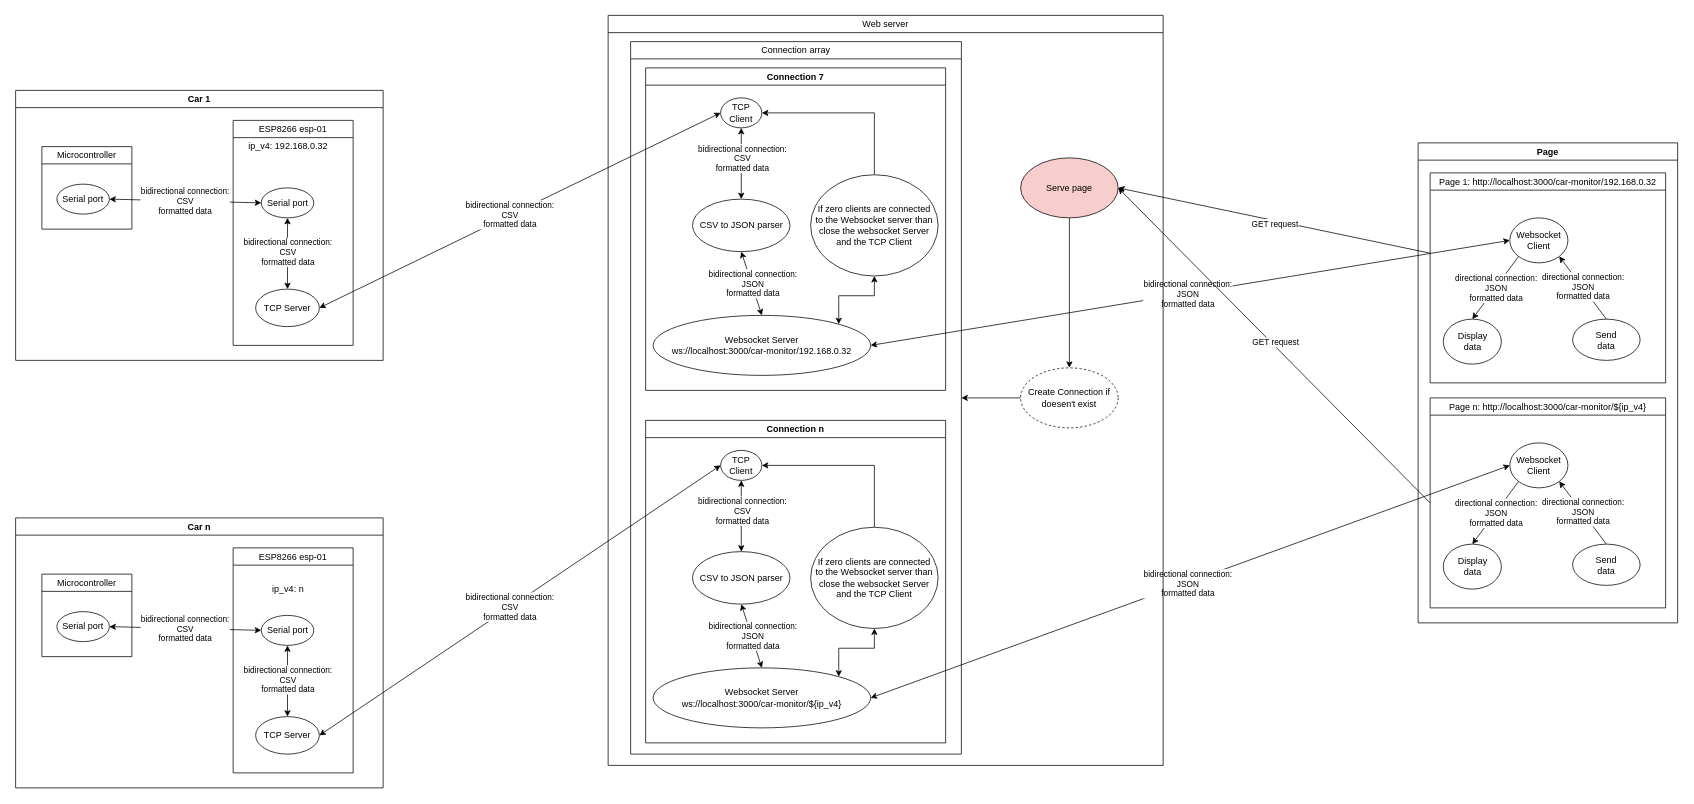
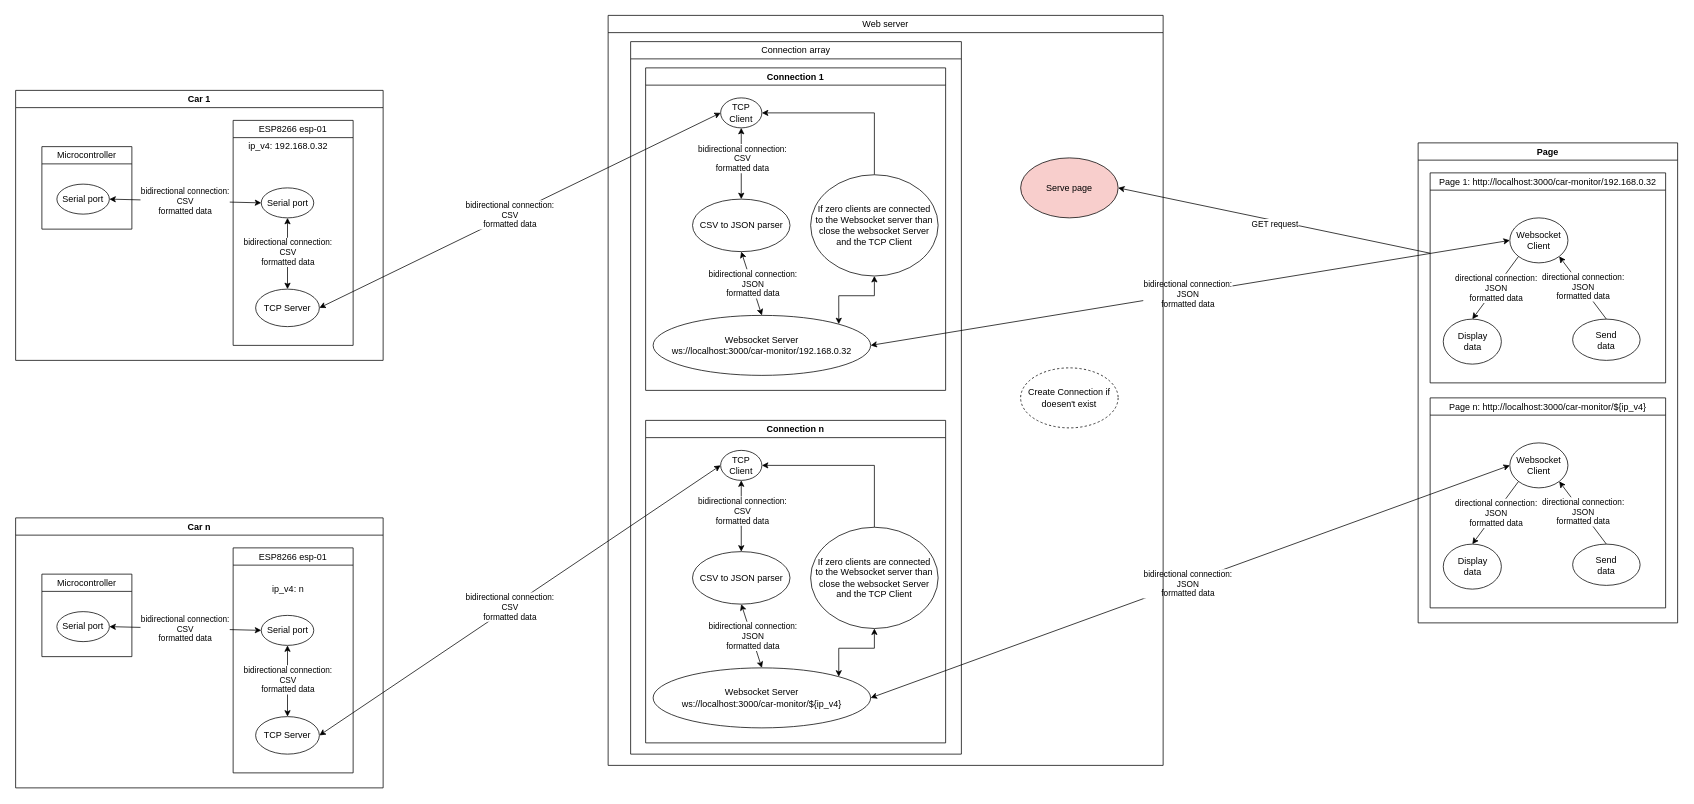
node "Connection 7": label "Connection 7" -> "Connection 1"
edge "Serve page" -> "Create Connection if doesen't exist": removed
edge "Page n: http://localhost:3000/car-monitor/${ip_v4}" -> "Serve page": removed, label "GET request"
edge "Create Connection if doesen't exist" -> "Connection array": removed
